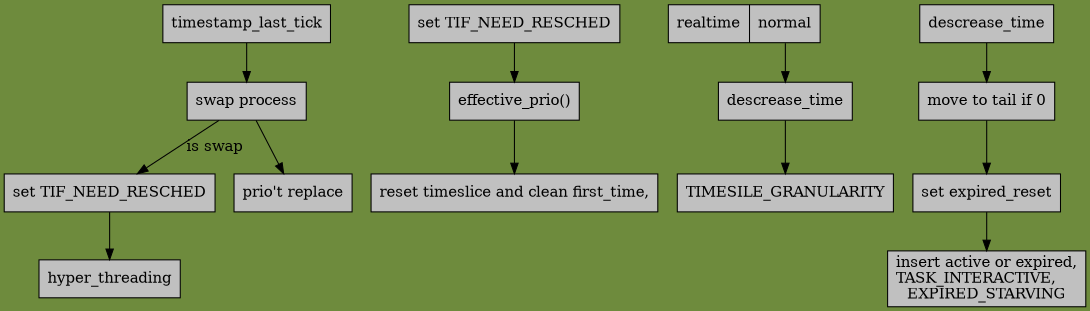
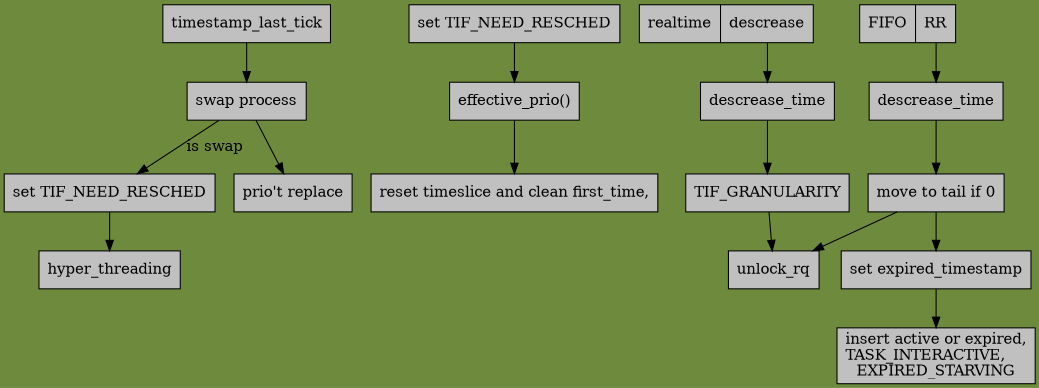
node "realtime": text "normal" -> "descrease"
node "FIFO": added
node "TIMESILE_GRANULARITY": label "TIMESILE_GRANULARITY" -> "TIF_GRANULARITY"
node "set expired_reset": label "set expired_reset" -> "set expired_timestamp"
node "unlock_rq": added
